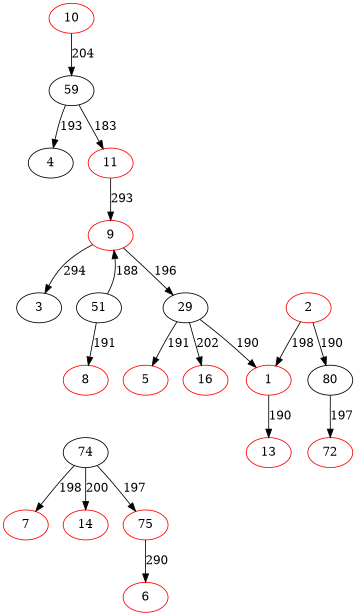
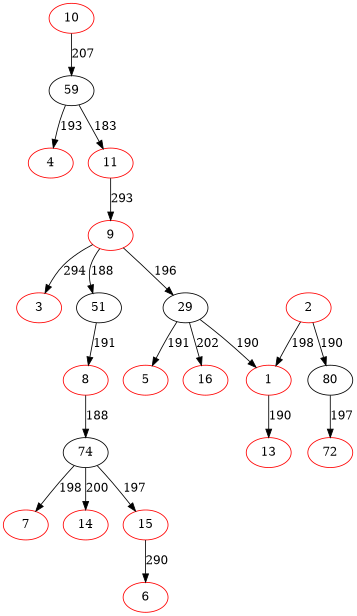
edge "10" -> "59": label "204" -> "207"
node "4": color black -> red
edge "51" -> "9": reversed
node "3": color black -> red
edge "8" -> "74": added, label "188"
node "75": label "75" -> "15"
